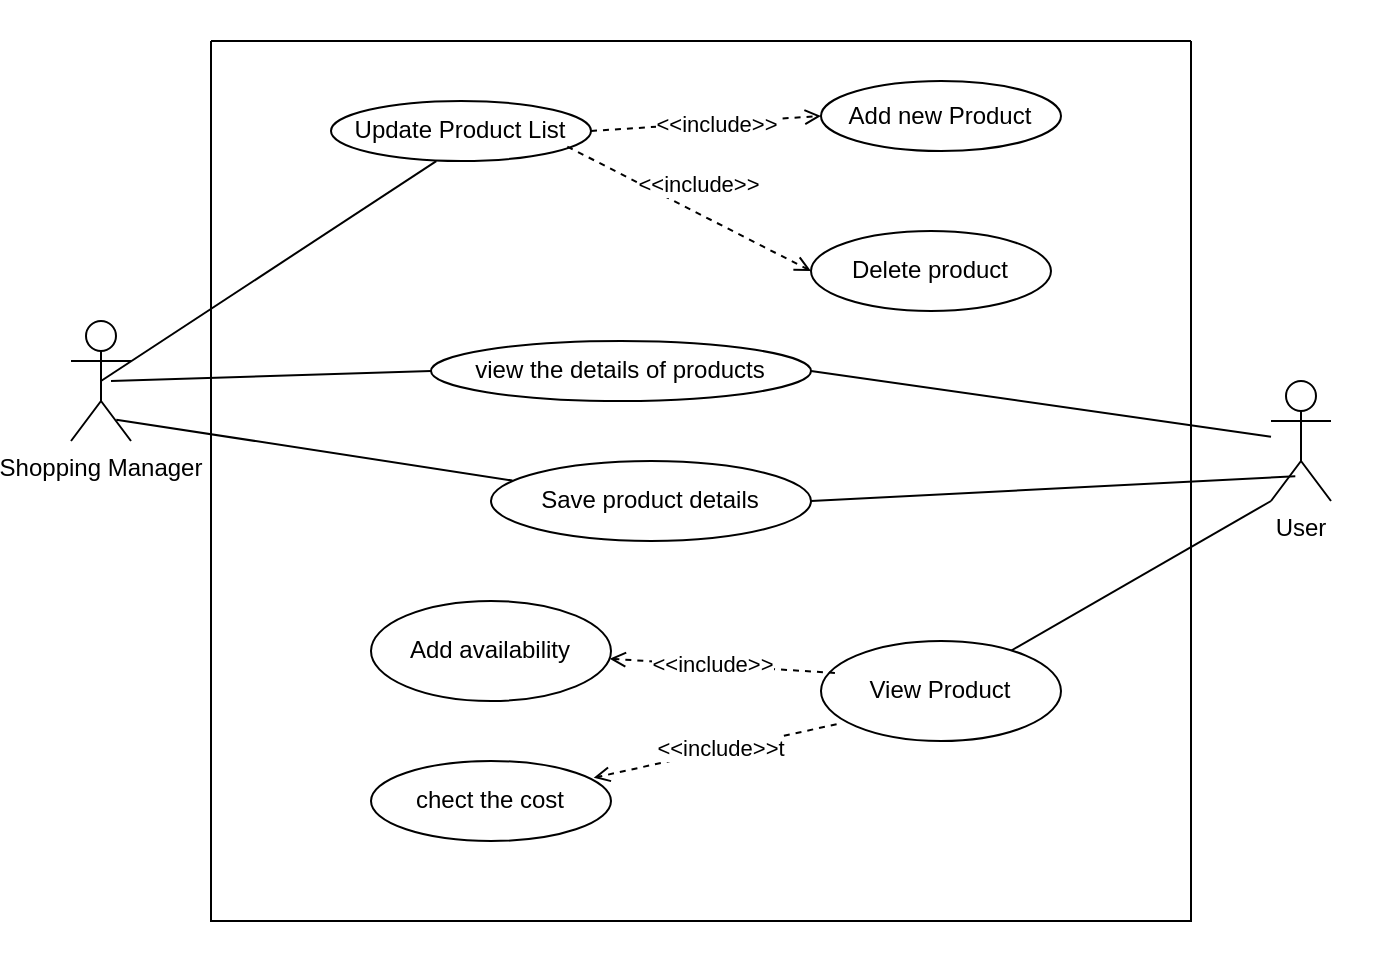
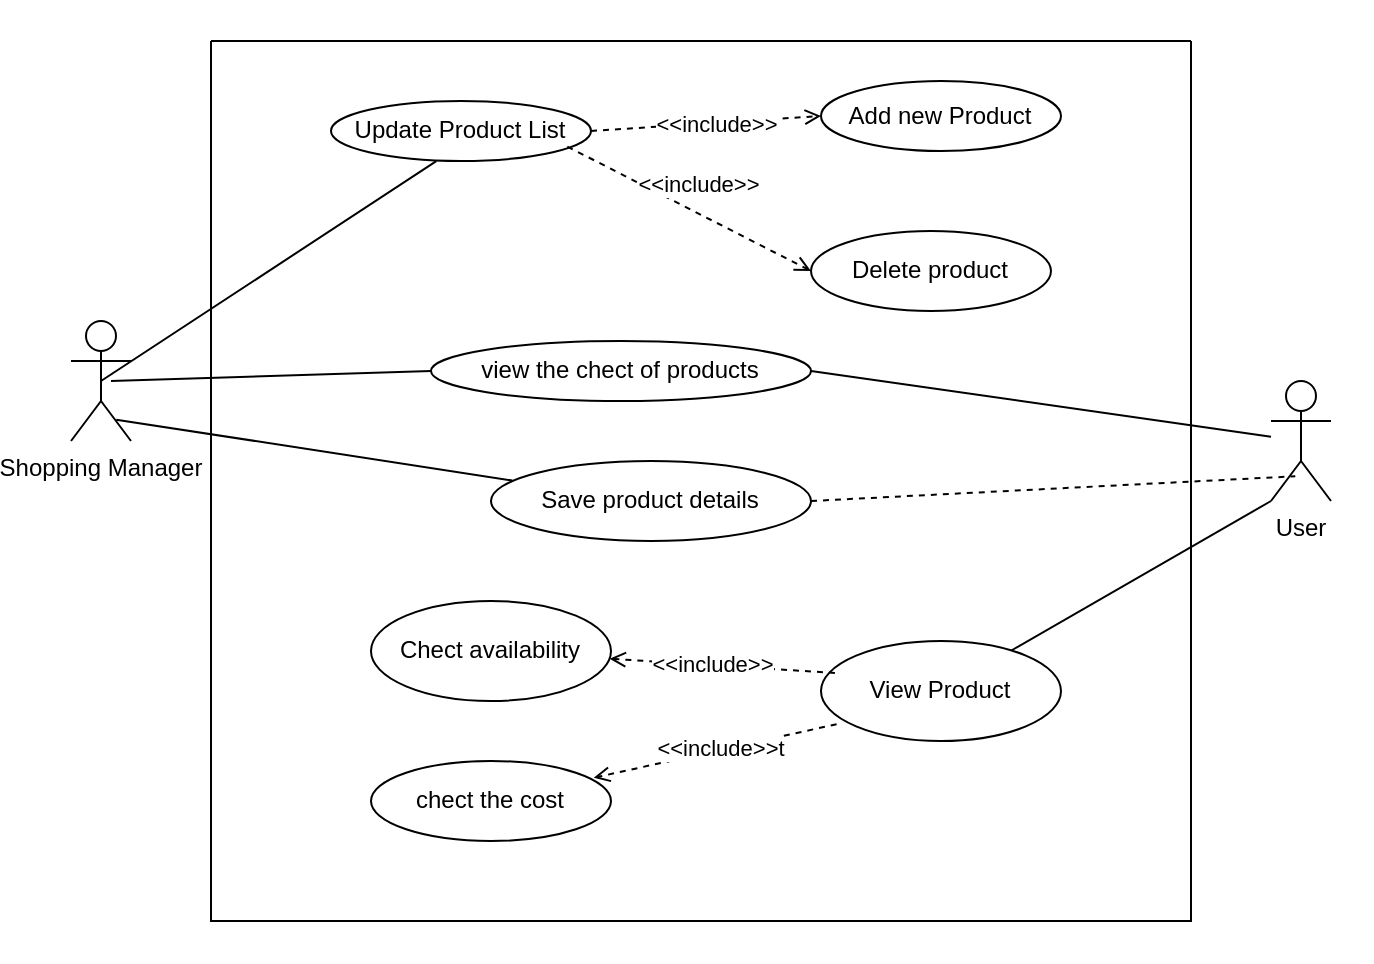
node "view the details of products": label "view the details of products" -> "view the chect of products"
edge "User" -- "Save product details": style solid -> dashed
node "Add availability": label "Add availability" -> "Chect availability"
